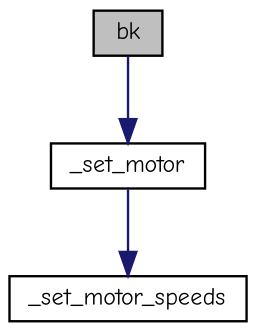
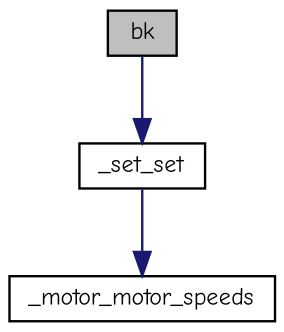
node "_set_motor": label "_set_motor" -> "_set_set"
node "_set_motor_speeds": label "_set_motor_speeds" -> "_motor_motor_speeds"
